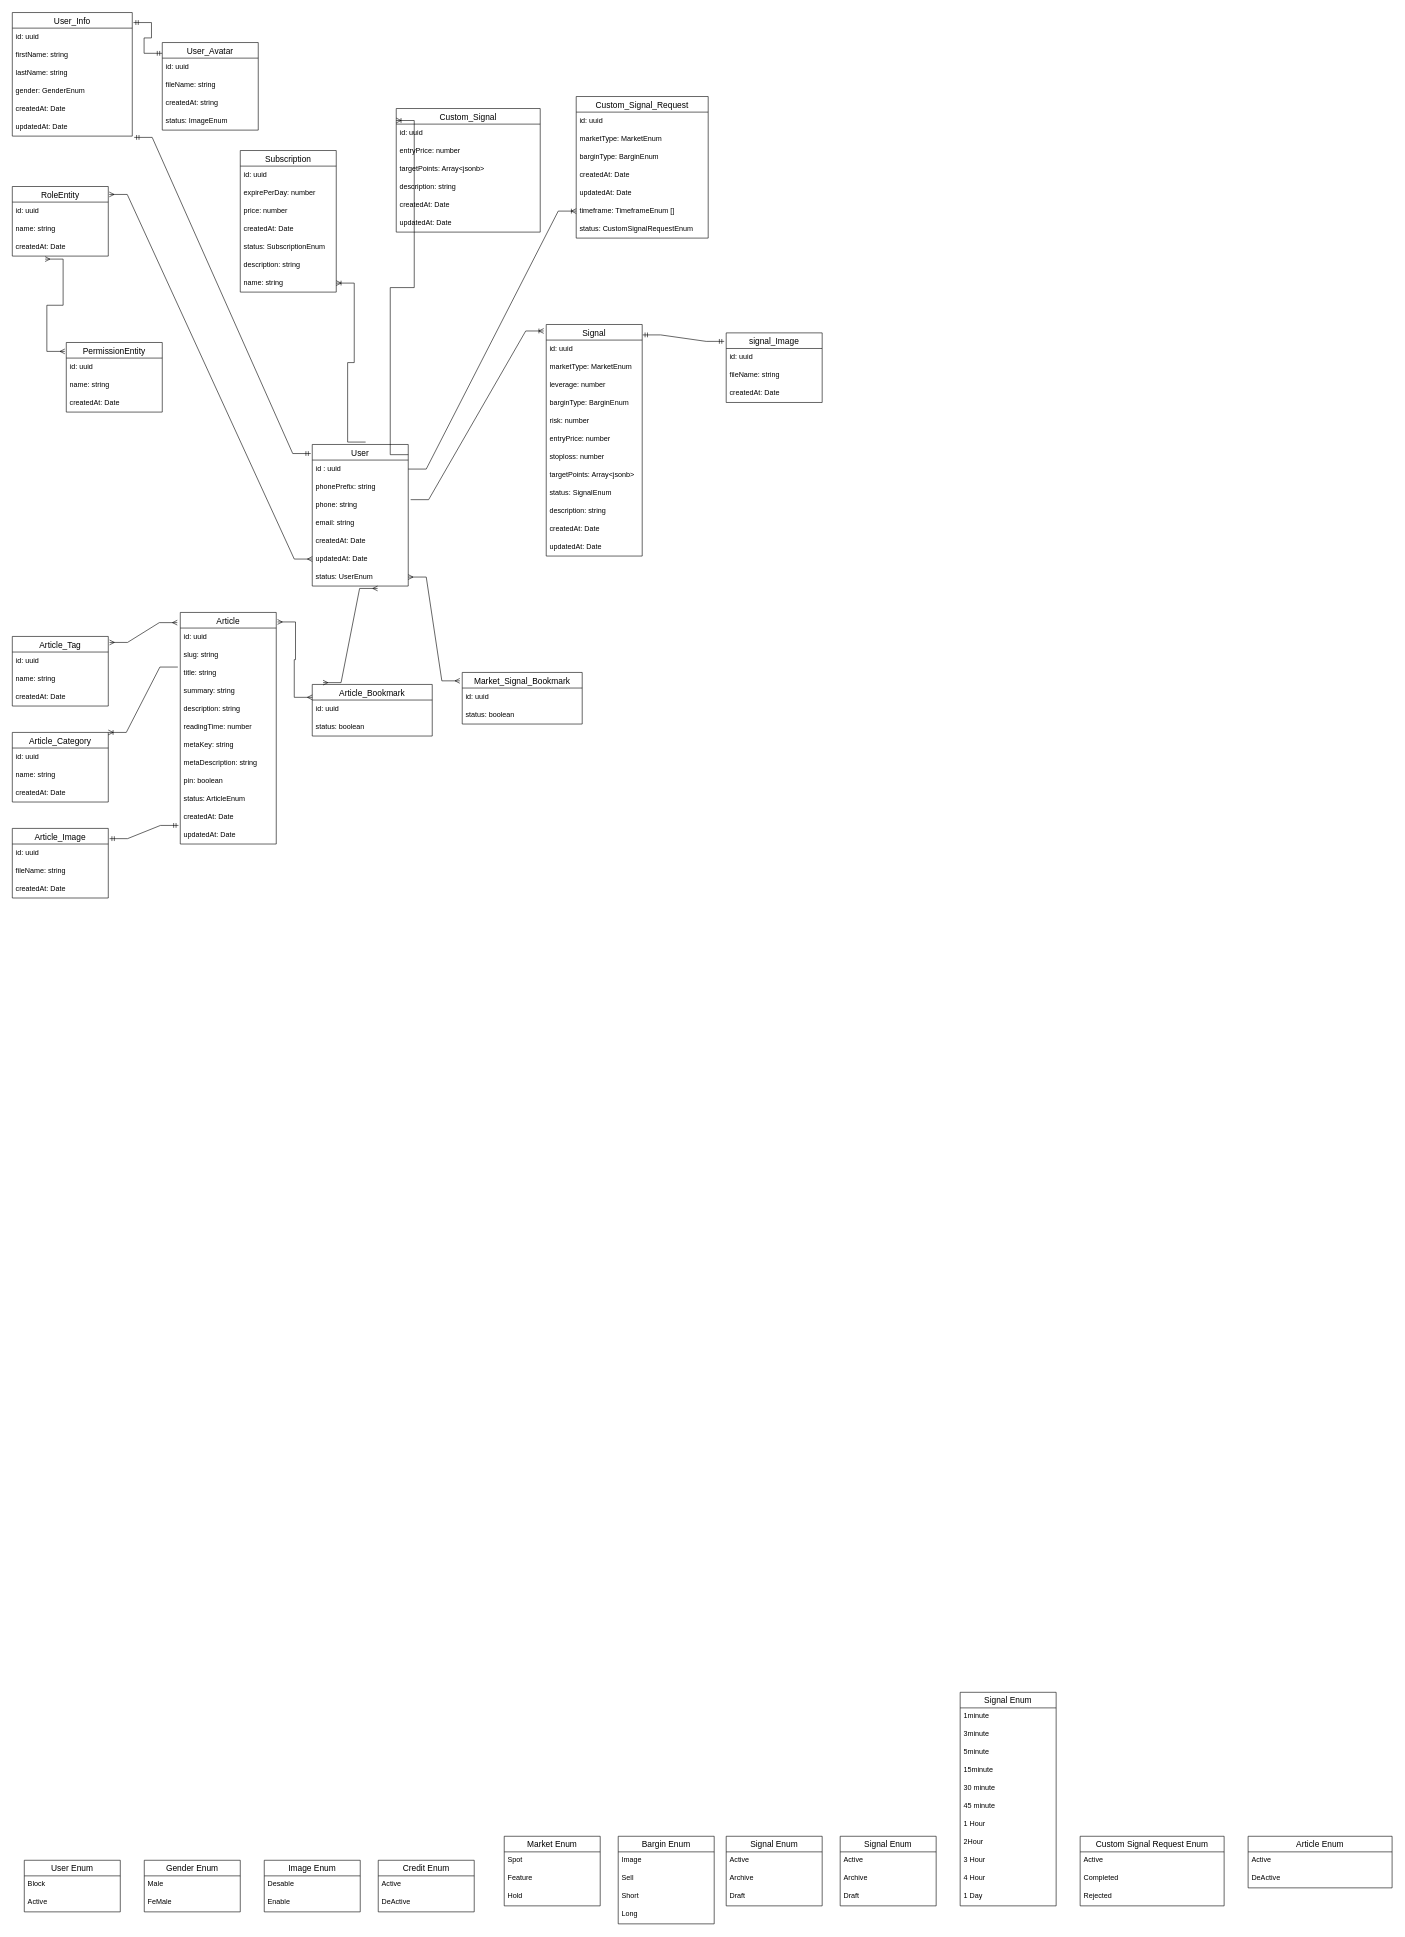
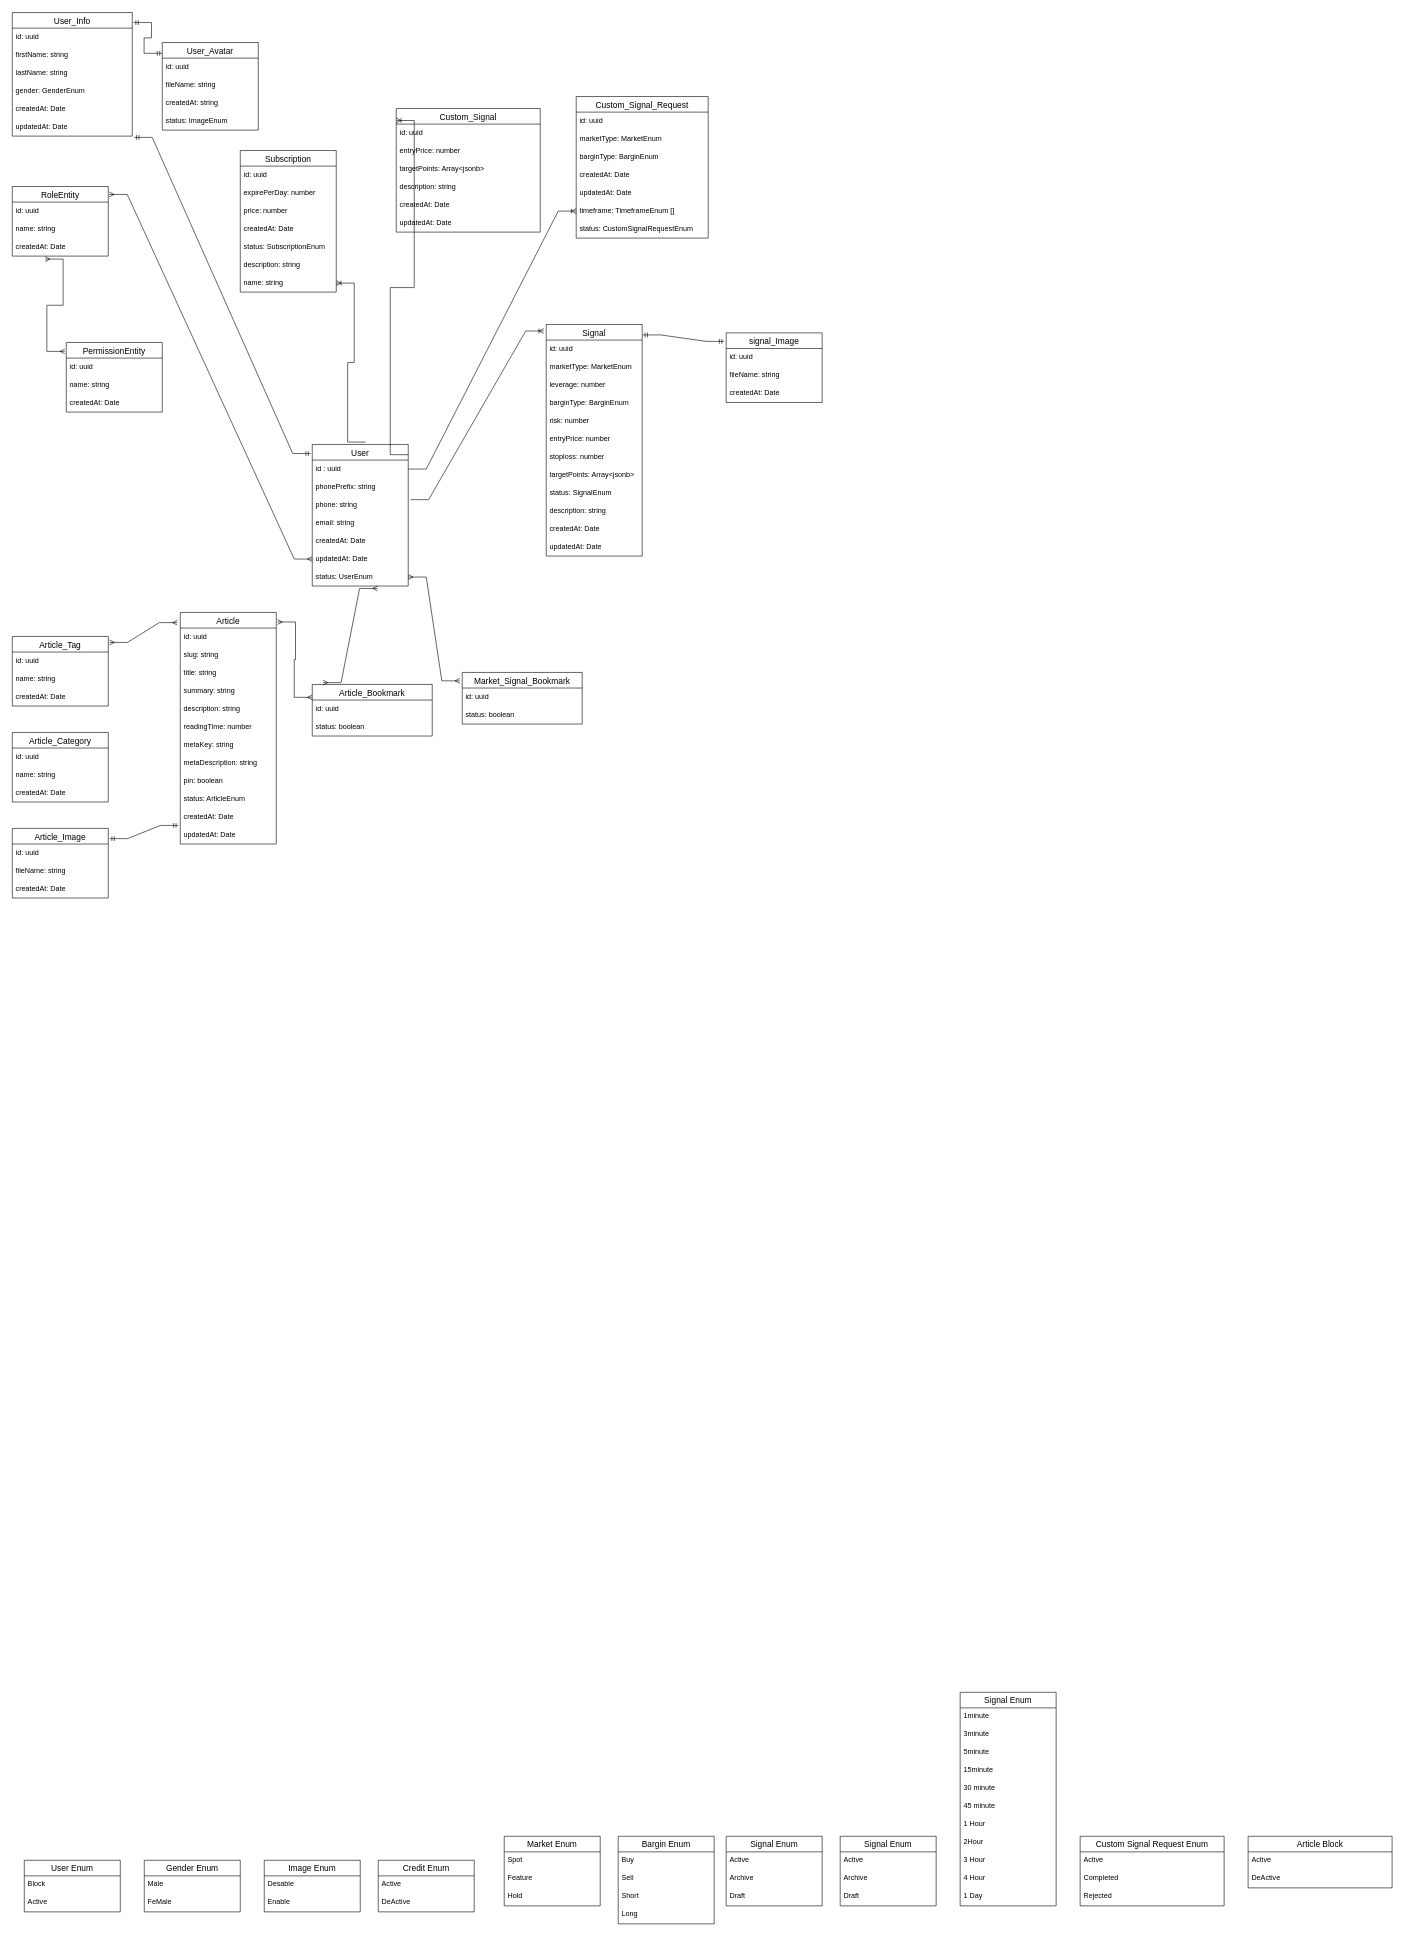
edge "title: string" -> "Article_Category": removed
node "Article Enum": label "Article Enum" -> "Article Block"
node "Image": label "Image" -> "Buy"
